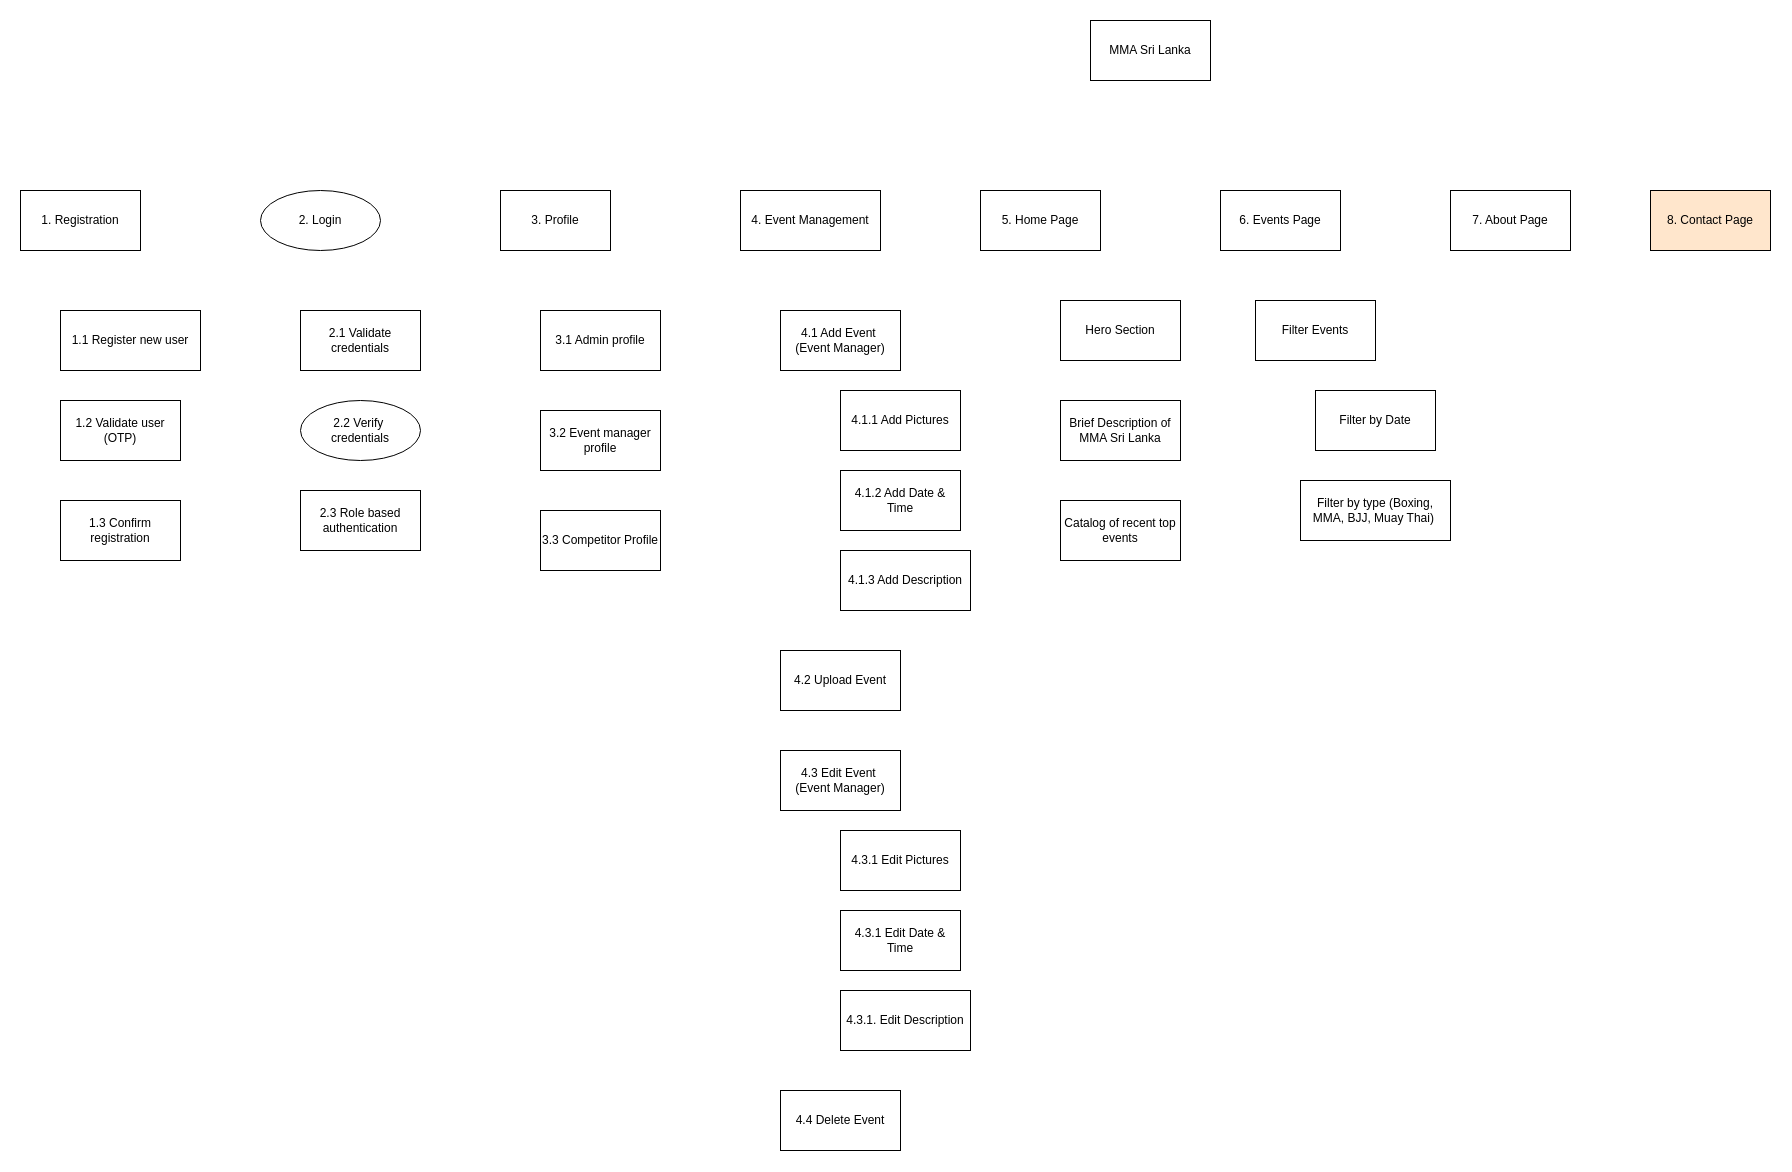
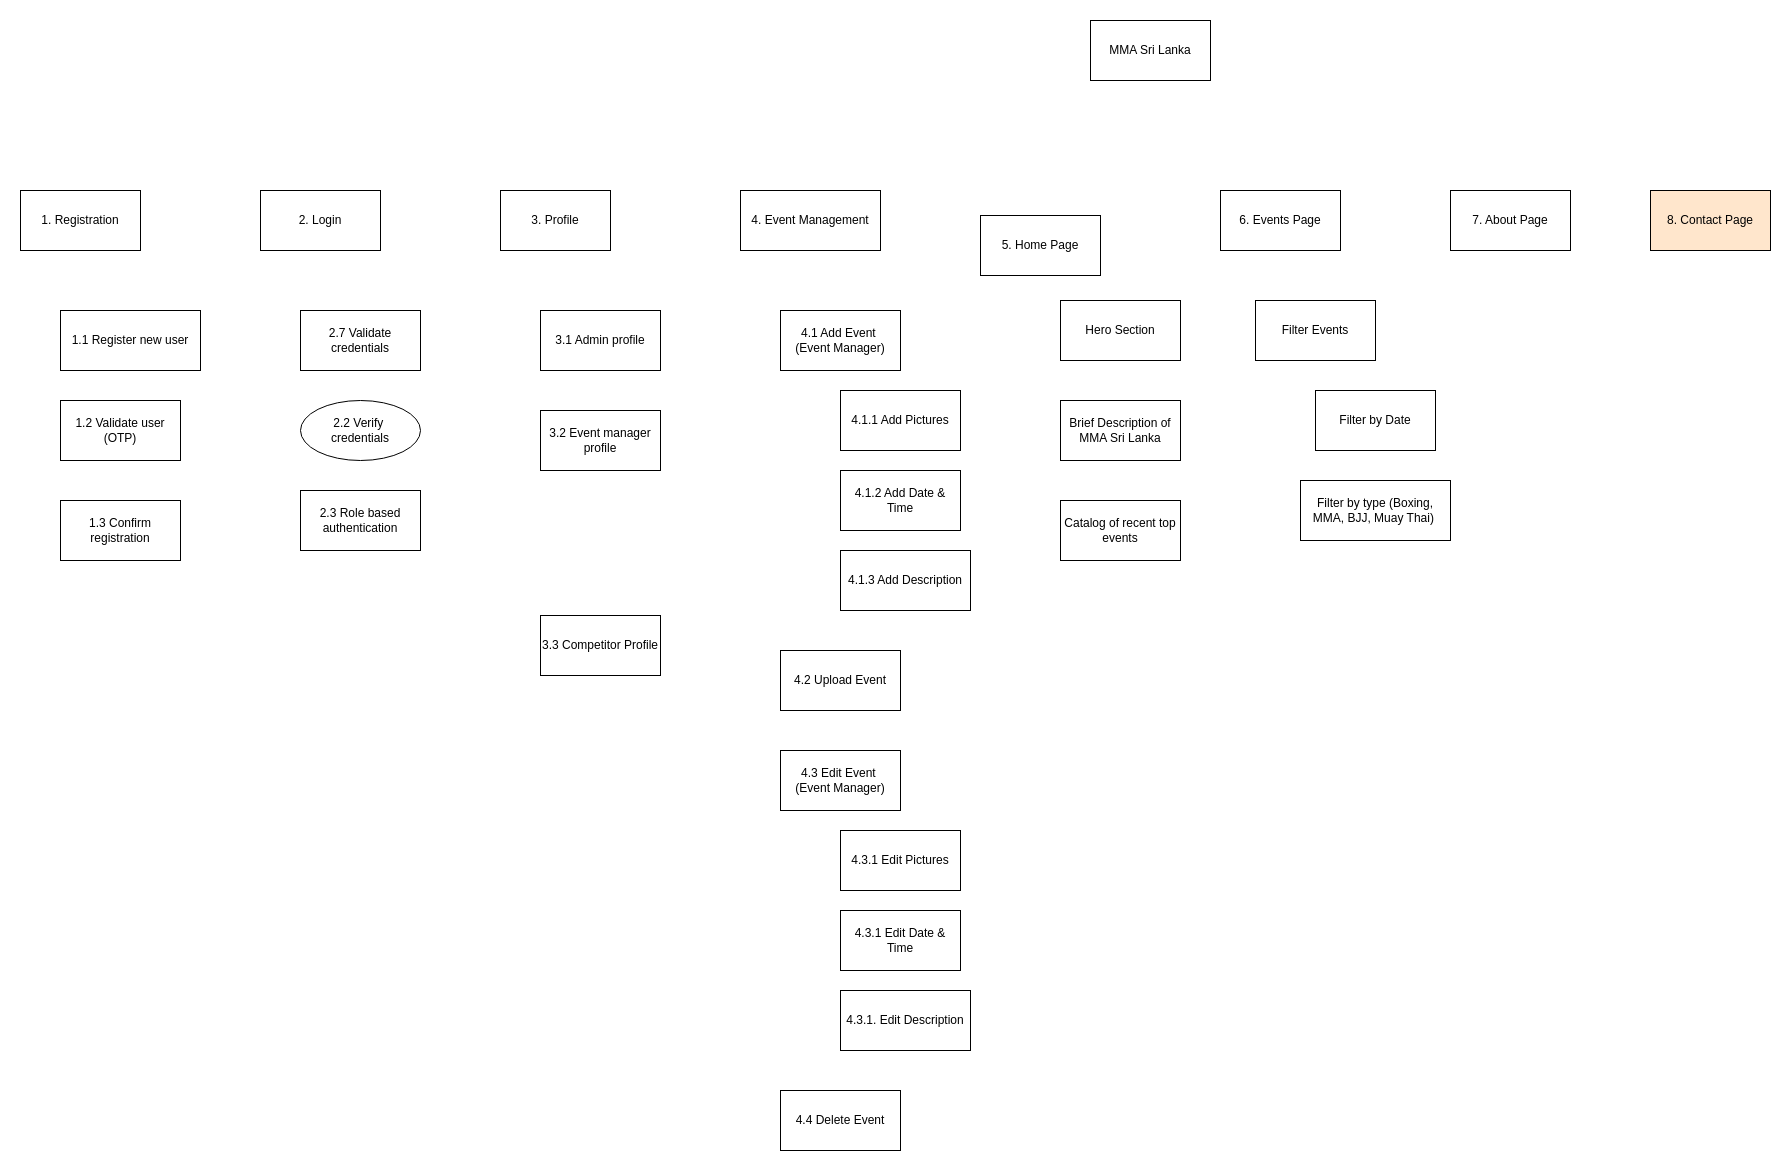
node "2. Login": shape ellipse -> rectangle
node "5. Home Page": moved (1041, 221) -> (1041, 246)
node "2.1 Validate credentials": label "2.1 Validate credentials" -> "2.7 Validate credentials"
node "3.3 Competitor Profile": moved (601, 541) -> (601, 646)
